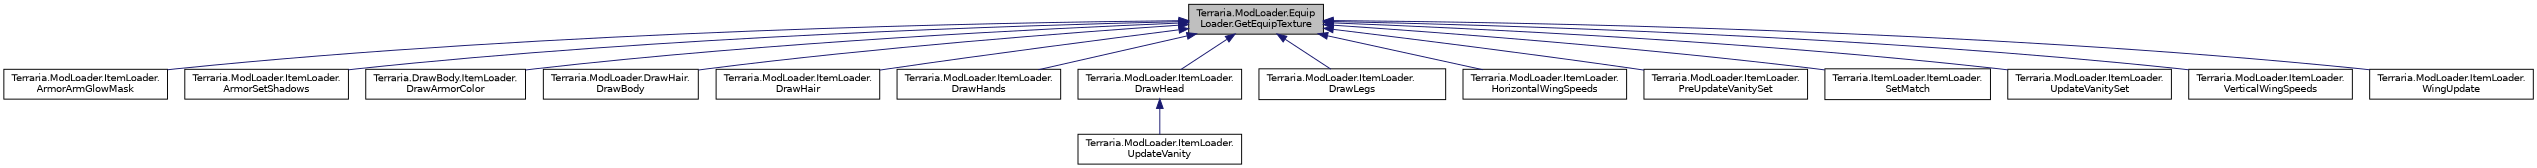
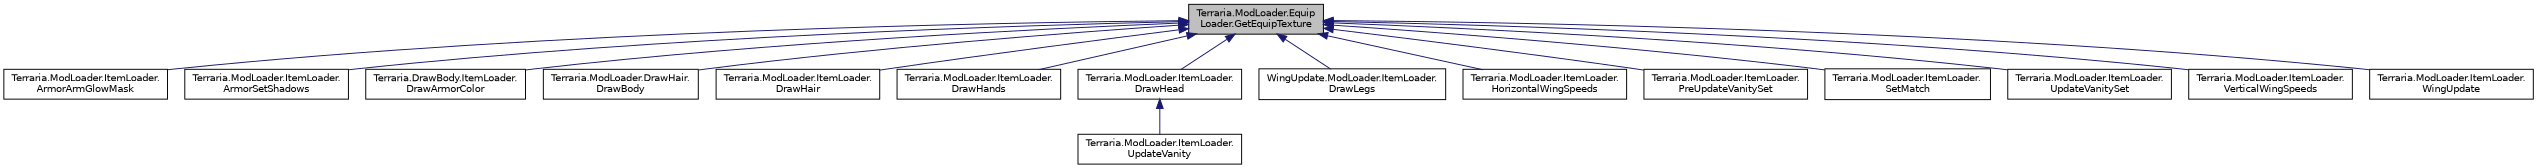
node "Terraria.ModLoader.ItemLoader. DrawLegs": label "Terraria.ModLoader.ItemLoader. DrawLegs" -> "WingUpdate.ModLoader.ItemLoader. DrawLegs"
node "Terraria.ItemLoader.ItemLoader. SetMatch": label "Terraria.ItemLoader.ItemLoader. SetMatch" -> "Terraria.ModLoader.ItemLoader. SetMatch"
